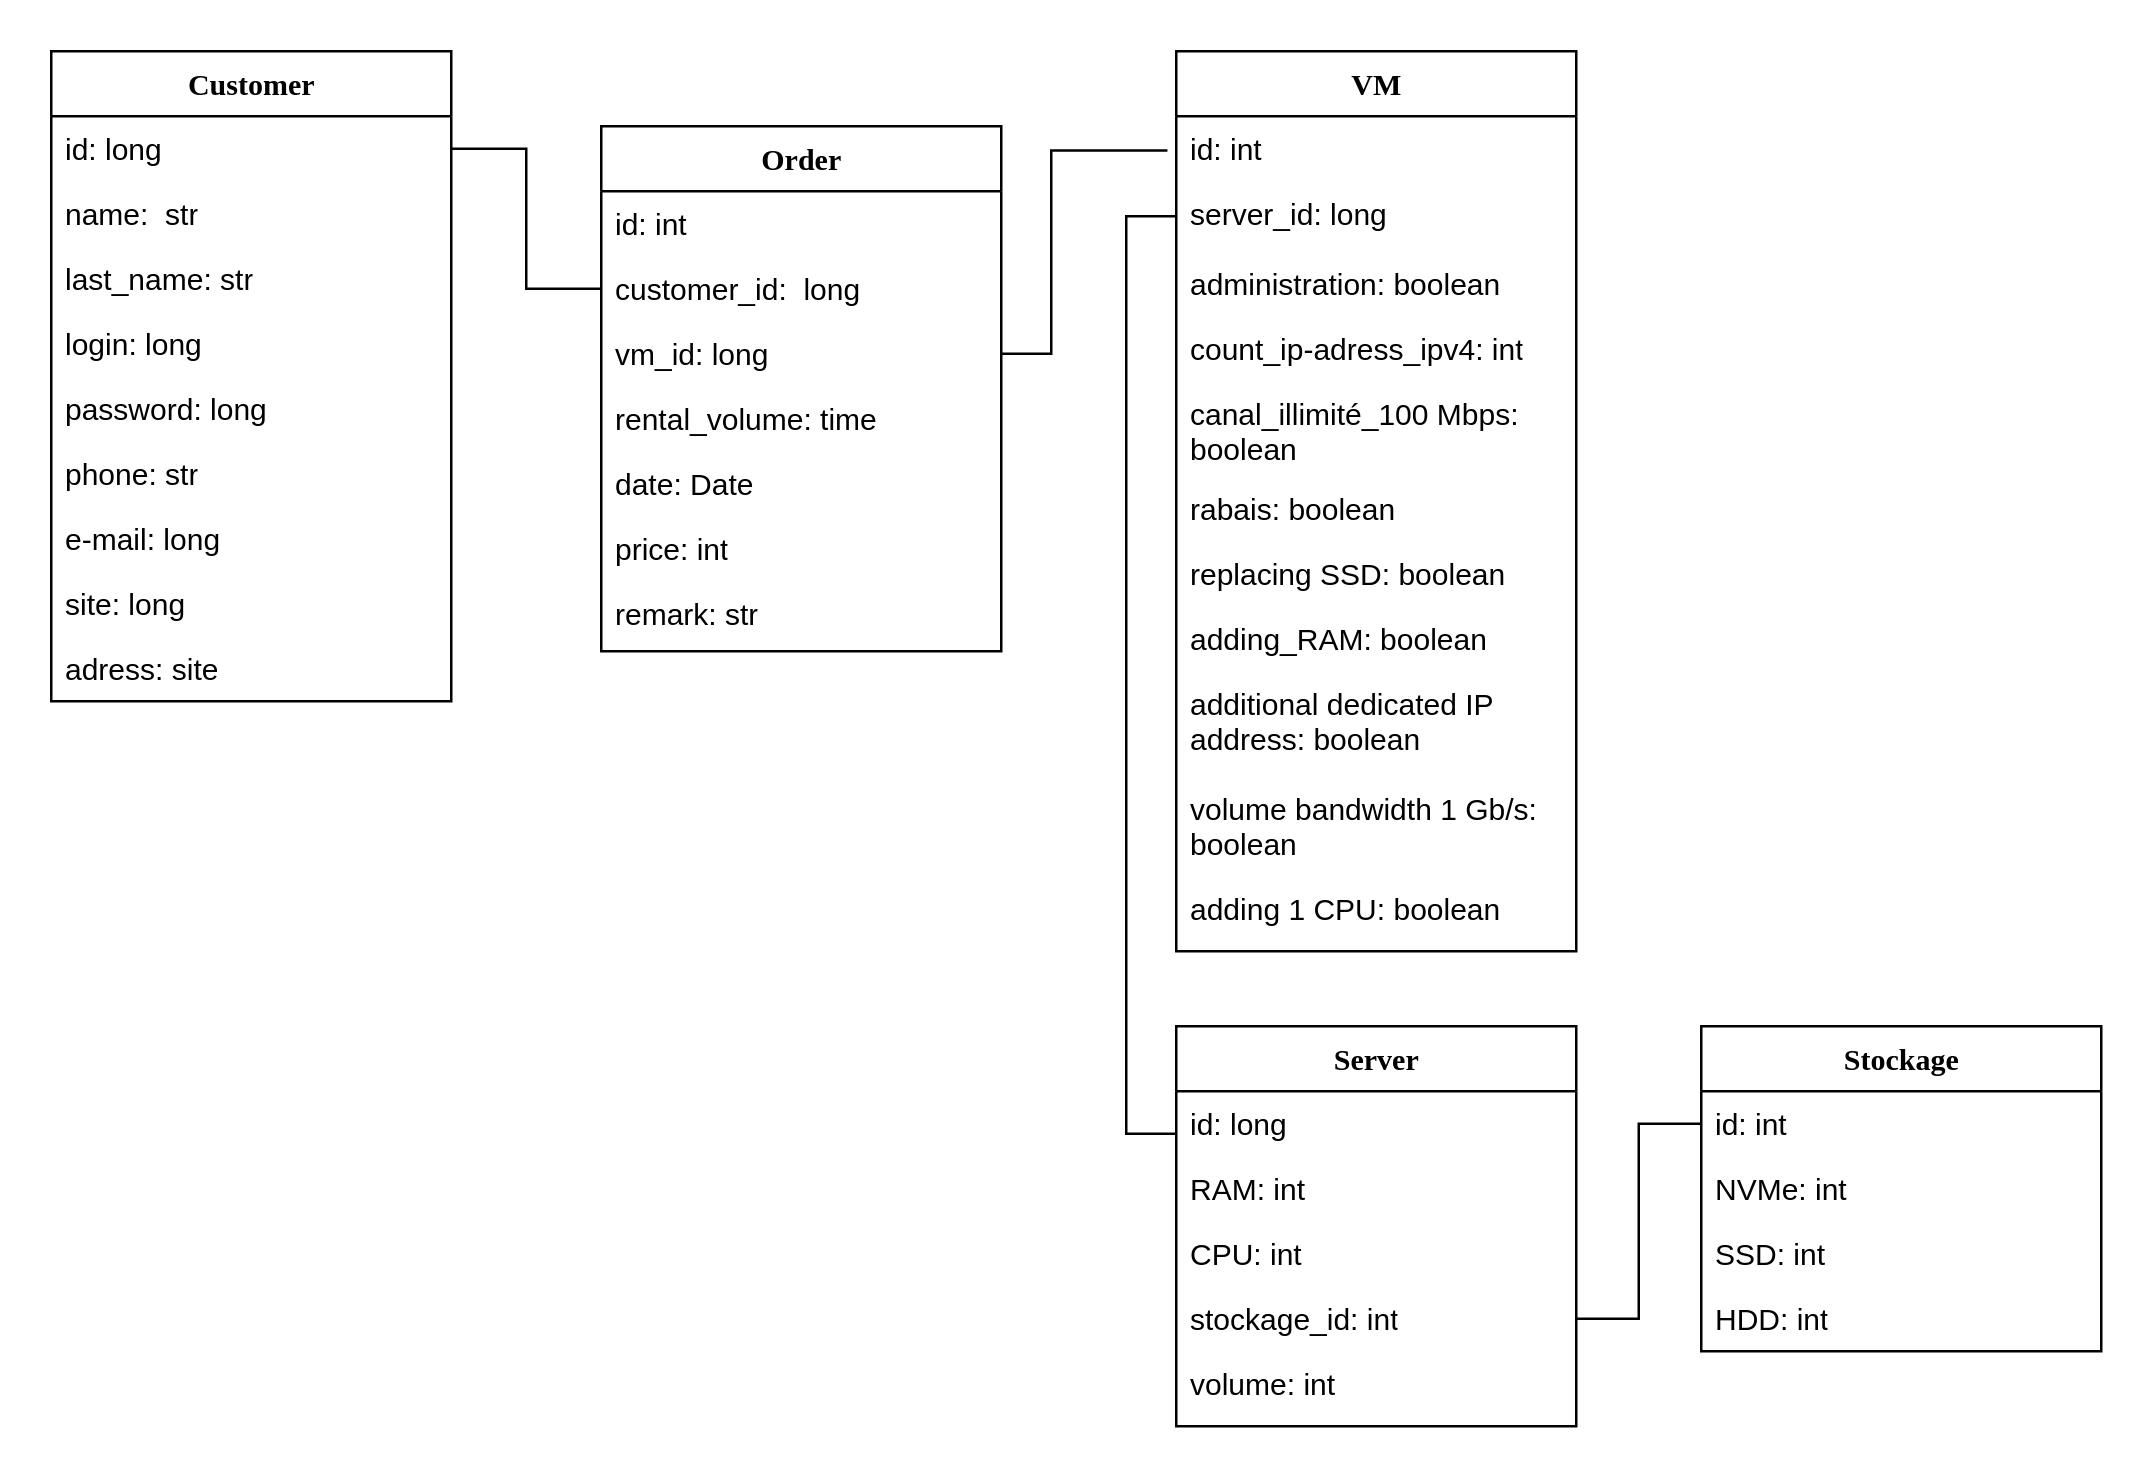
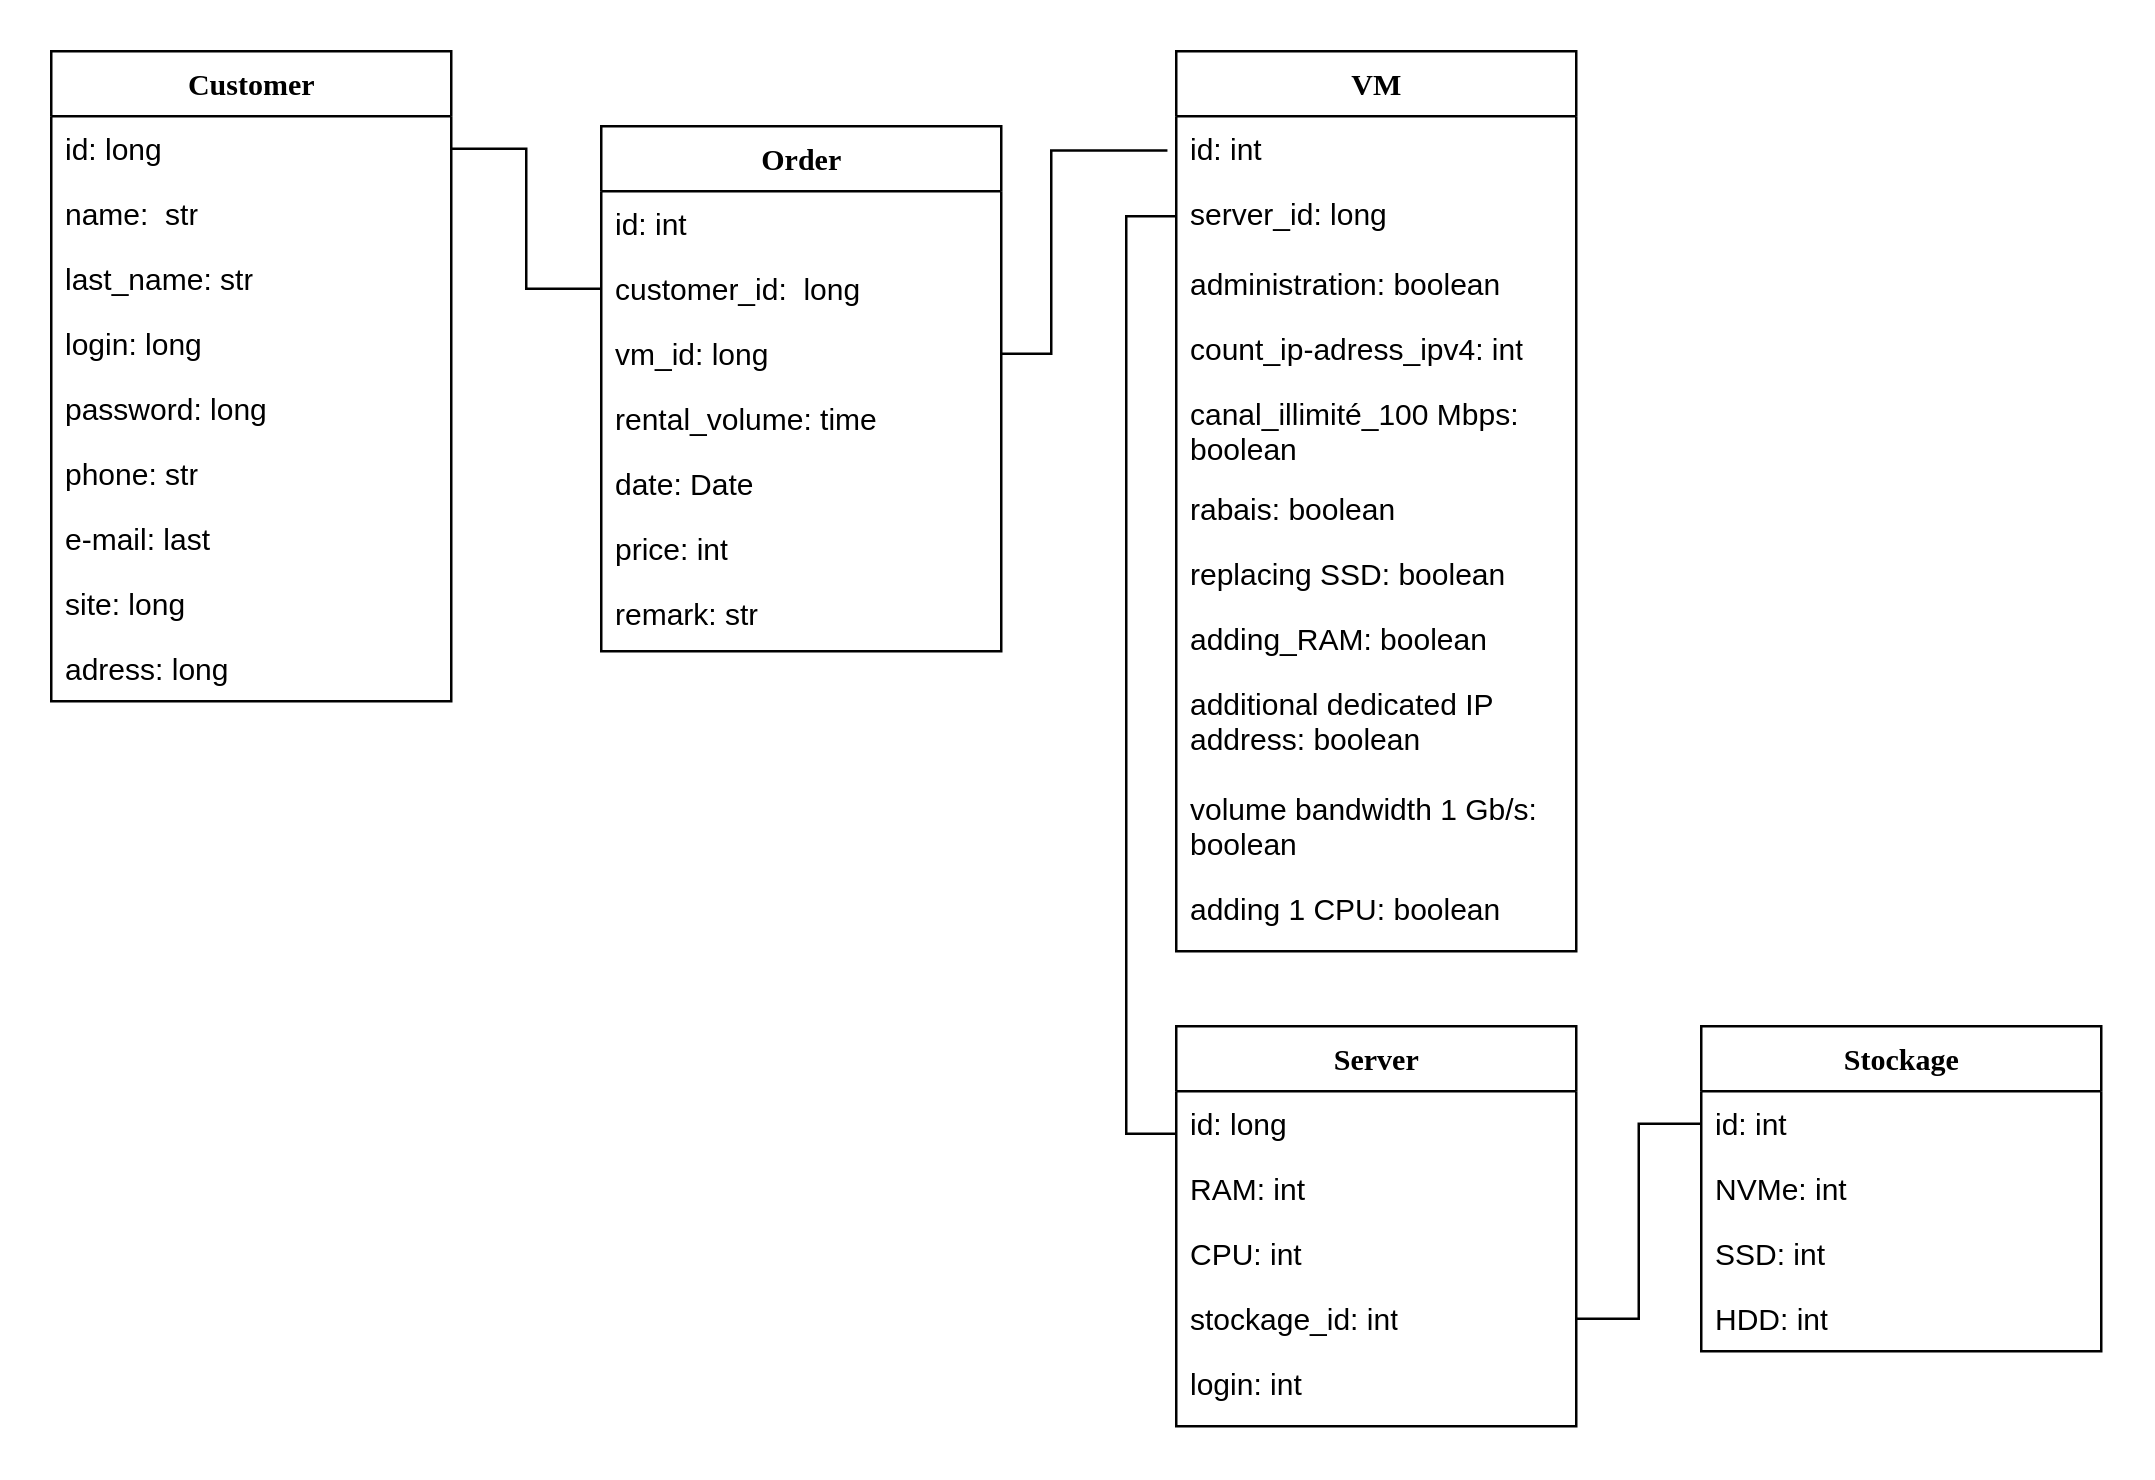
node "e-mail: long": label "e-mail: long" -> "e-mail: last"
node "adress: site": label "adress: site" -> "adress: long"
node "volume: int": label "volume: int" -> "login: int"
